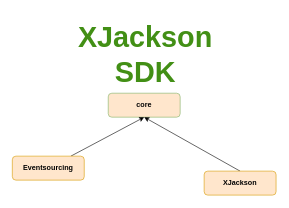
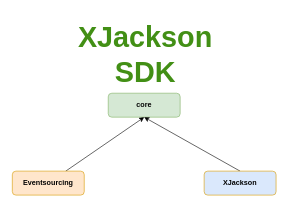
node "core": fillcolor #ffe6cc -> #d5e8d4
node "Eventsourcing": moved (48, 168) -> (48, 183)
node "XJackson": fillcolor #ffe6cc -> #dae8fc
